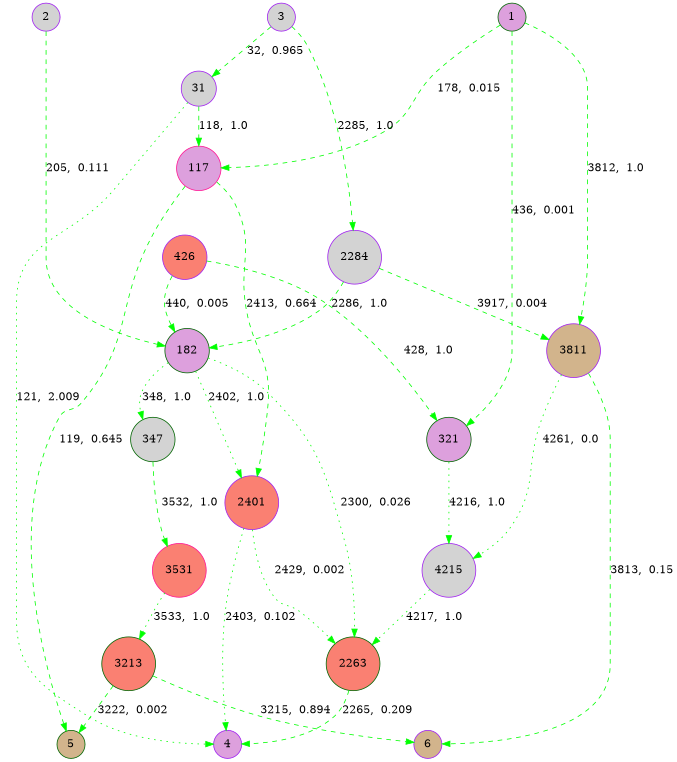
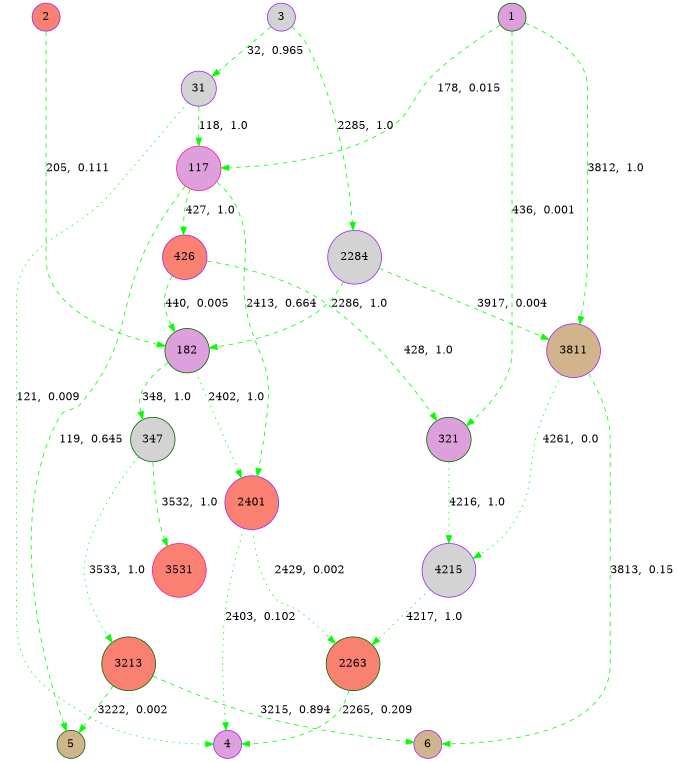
node "2": fillcolor lightgrey -> salmon
edge "117" -> "426": added, label "427,  1.0"
edge "182" -> "347": style dotted -> dashed
edge "31" -> "4": label "121,  2.009" -> "121,  0.009"
edge "182" -> "2263": removed, label "2300,  0.026"
edge "3531" -> "3213": now "347" -> "3213"
